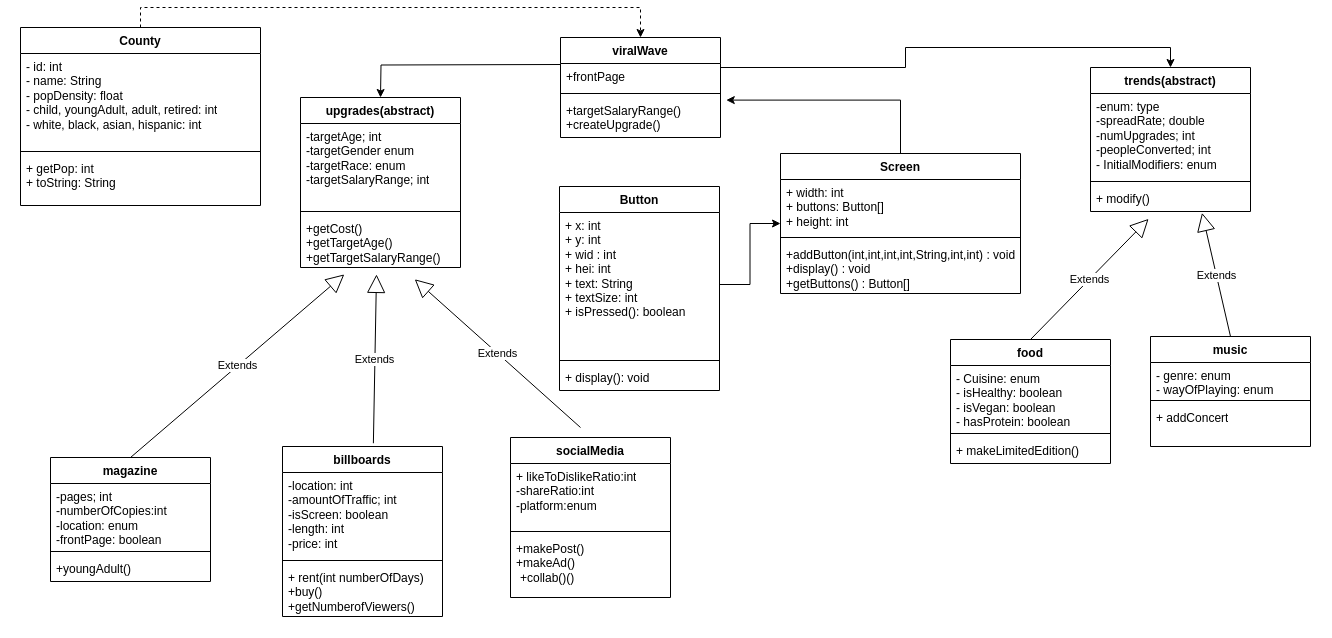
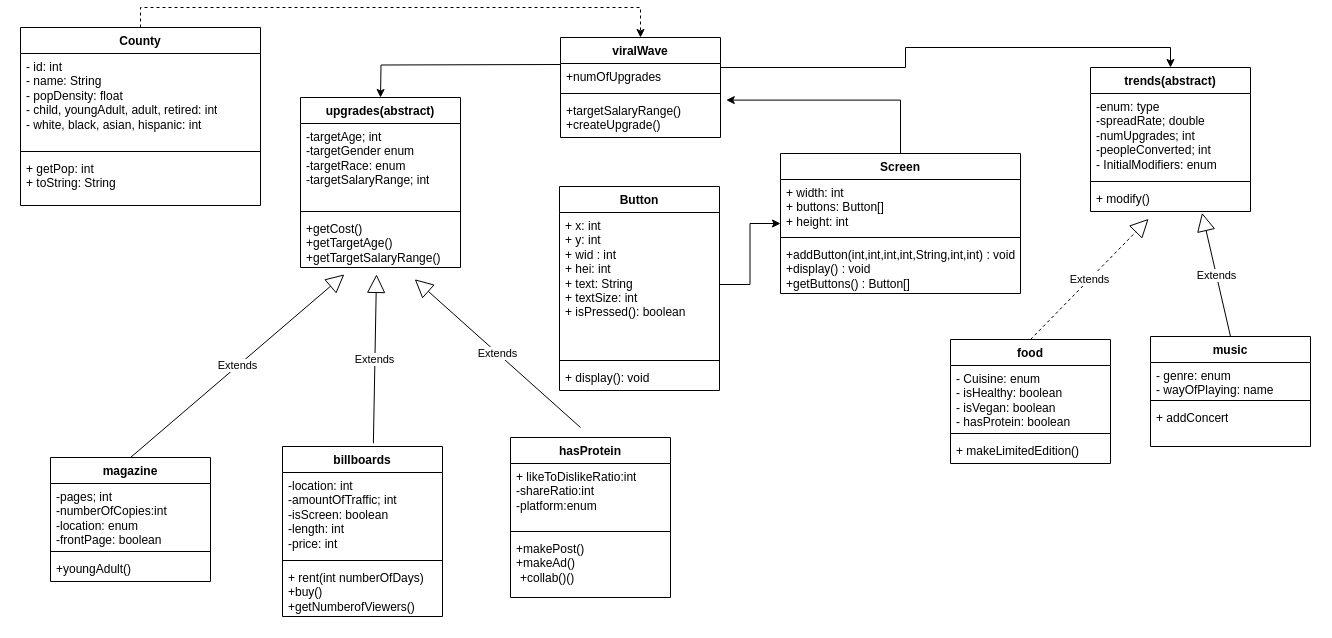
node "+frontPage": label "+frontPage" -> "+numOfUpgrades"
edge "food" -> "+ modify()": style solid -> dashed
node "- genre: enum - wayOfPlaying: enum": label "- genre: enum - wayOfPlaying: enum" -> "- genre: enum - wayOfPlaying: name"
node "socialMedia": label "socialMedia" -> "hasProtein"
